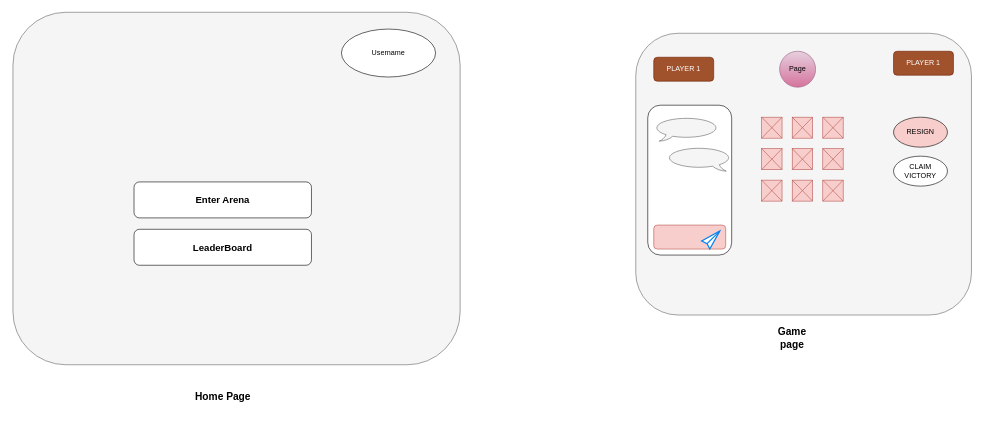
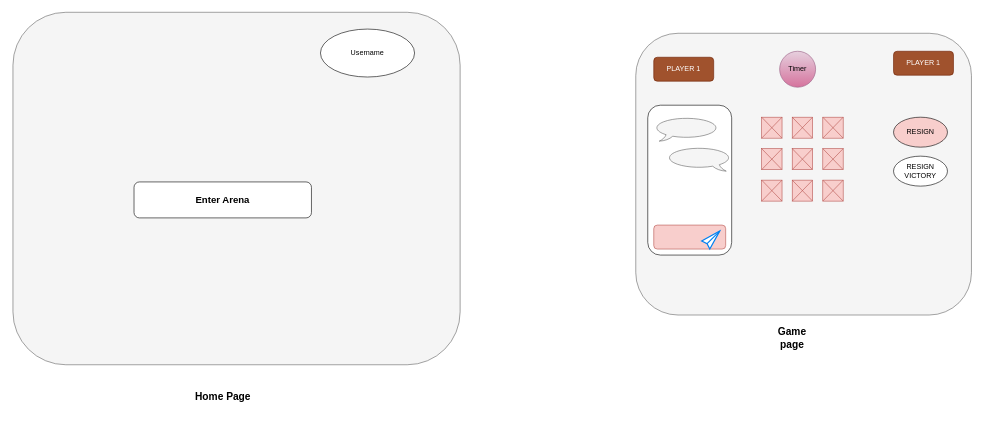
node "Username": moved (388, 53) -> (367, 53)
node "Page": label "Page" -> "Timer"
node "CLAIM VICTORY": label "CLAIM VICTORY" -> "RESIGN VICTORY"
node "LeaderBoard": removed
